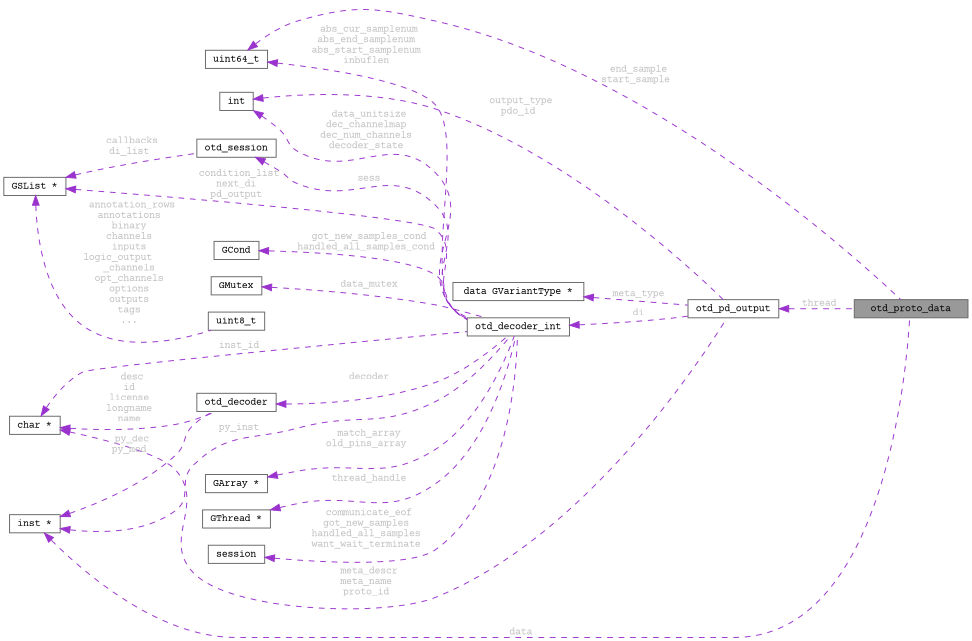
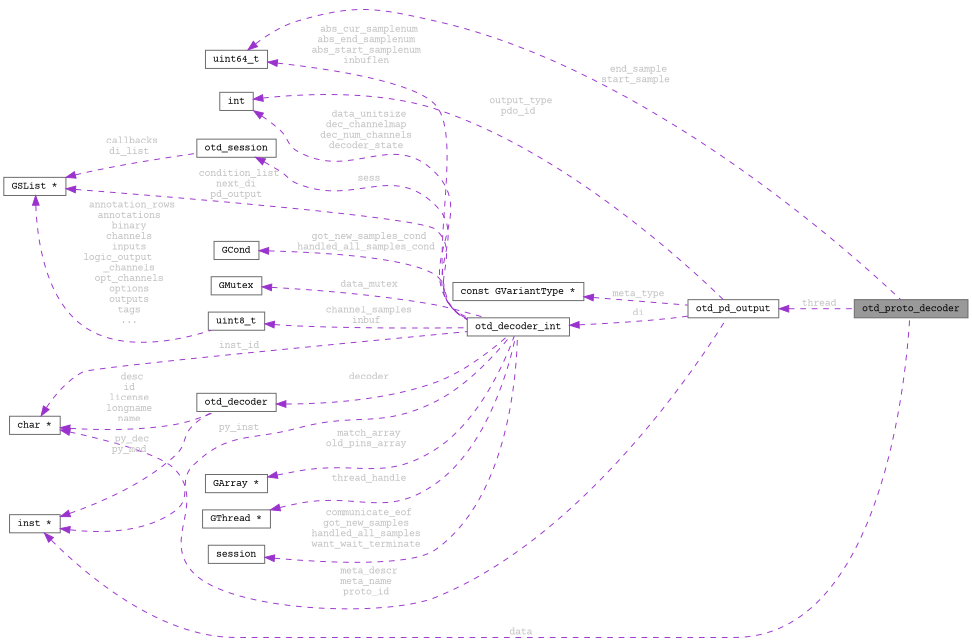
node "data GVariantType *": label "data GVariantType *" -> "const GVariantType *"
node "otd_proto_data": label "otd_proto_data" -> "otd_proto_decoder"
edge "otd_decoder_int" -> "uint8_t": added, label "channel_samples inbuf"
